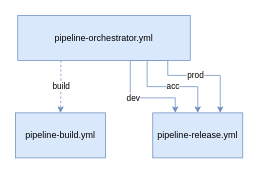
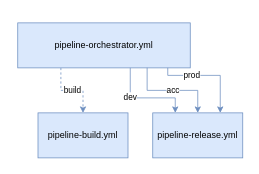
node "pipeline-orchestrator.yml": moved (104, 38) -> (104, 45)
node "pipeline-build.yml": moved (60, 135) -> (83, 135)
